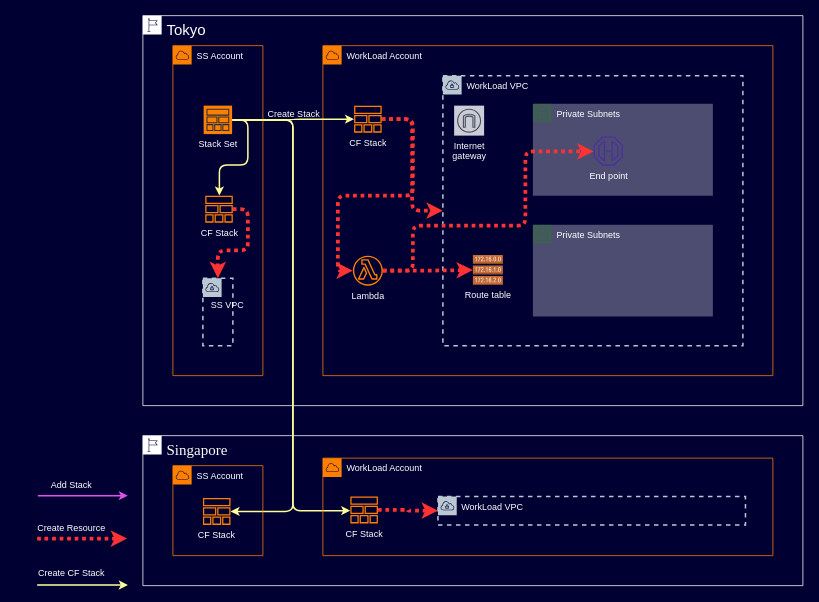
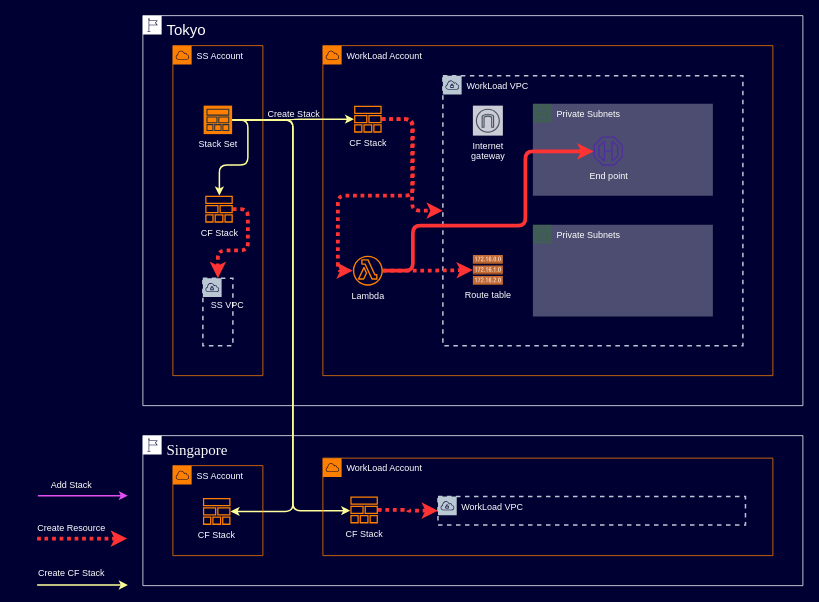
node "Internet gateway": moved (469, 120) -> (488, 120)
edge "Lambda" -> "End point": style dashed -> solid
